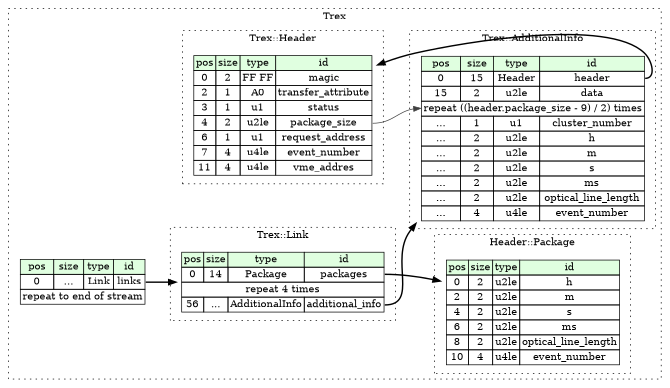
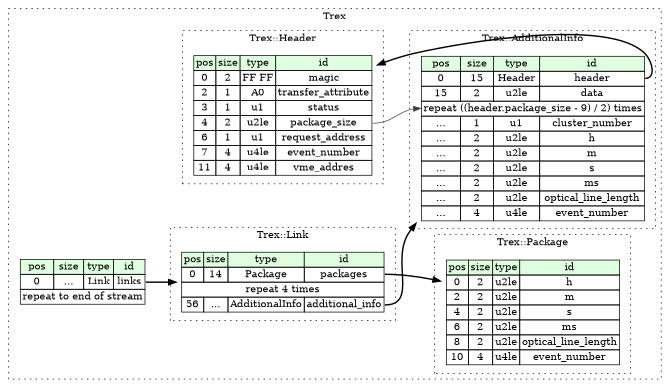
cluster "Header::Package": label "Header::Package" -> "Trex::Package"
